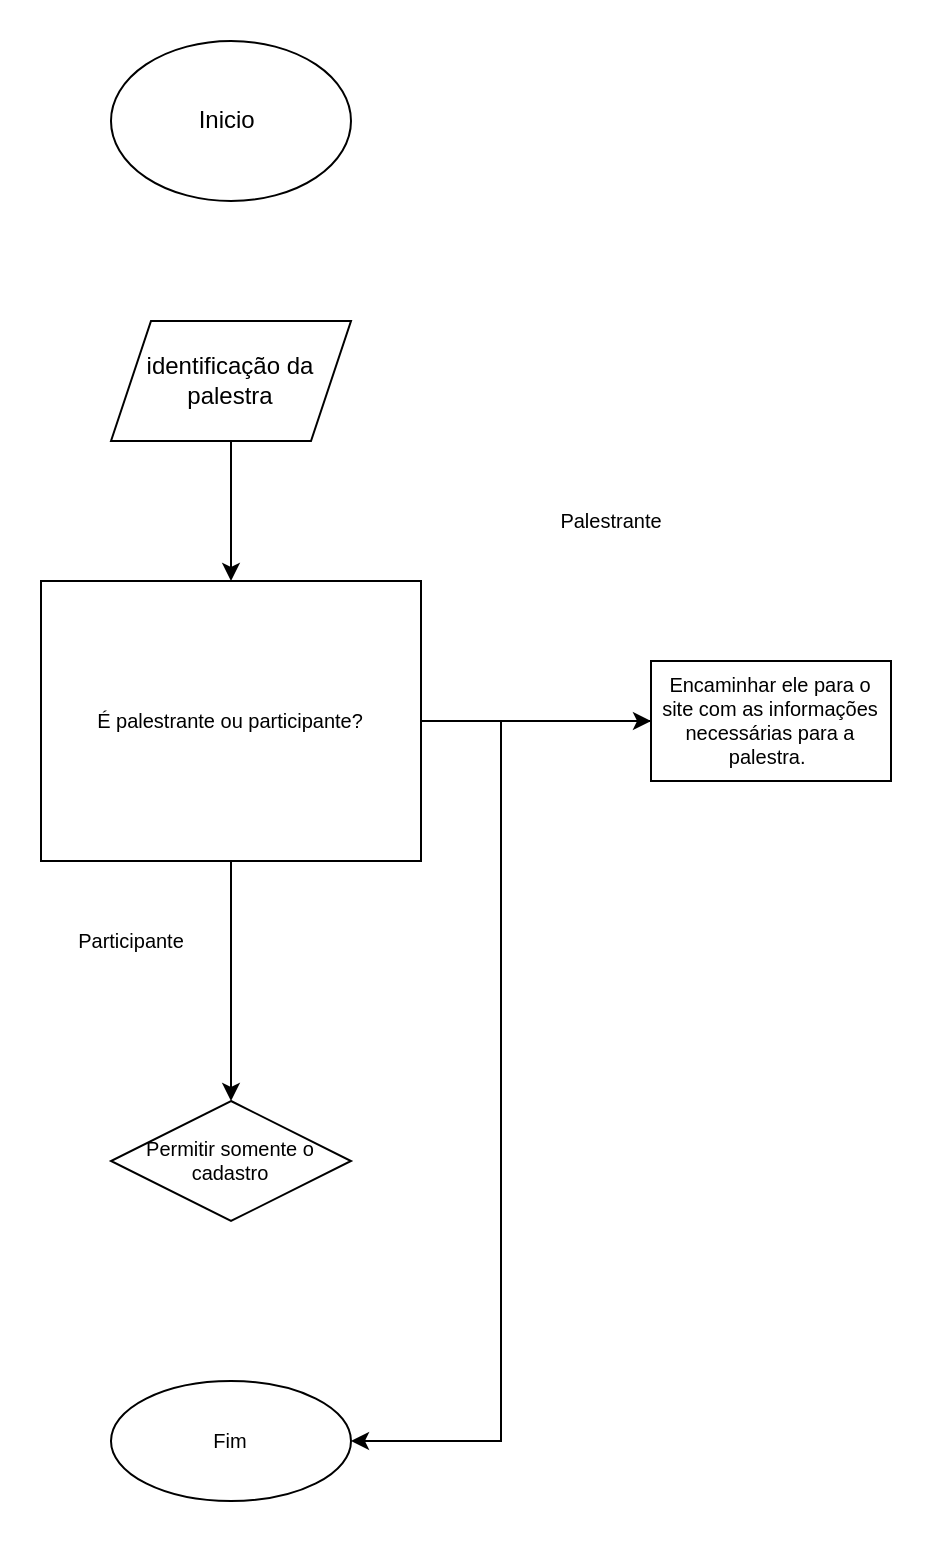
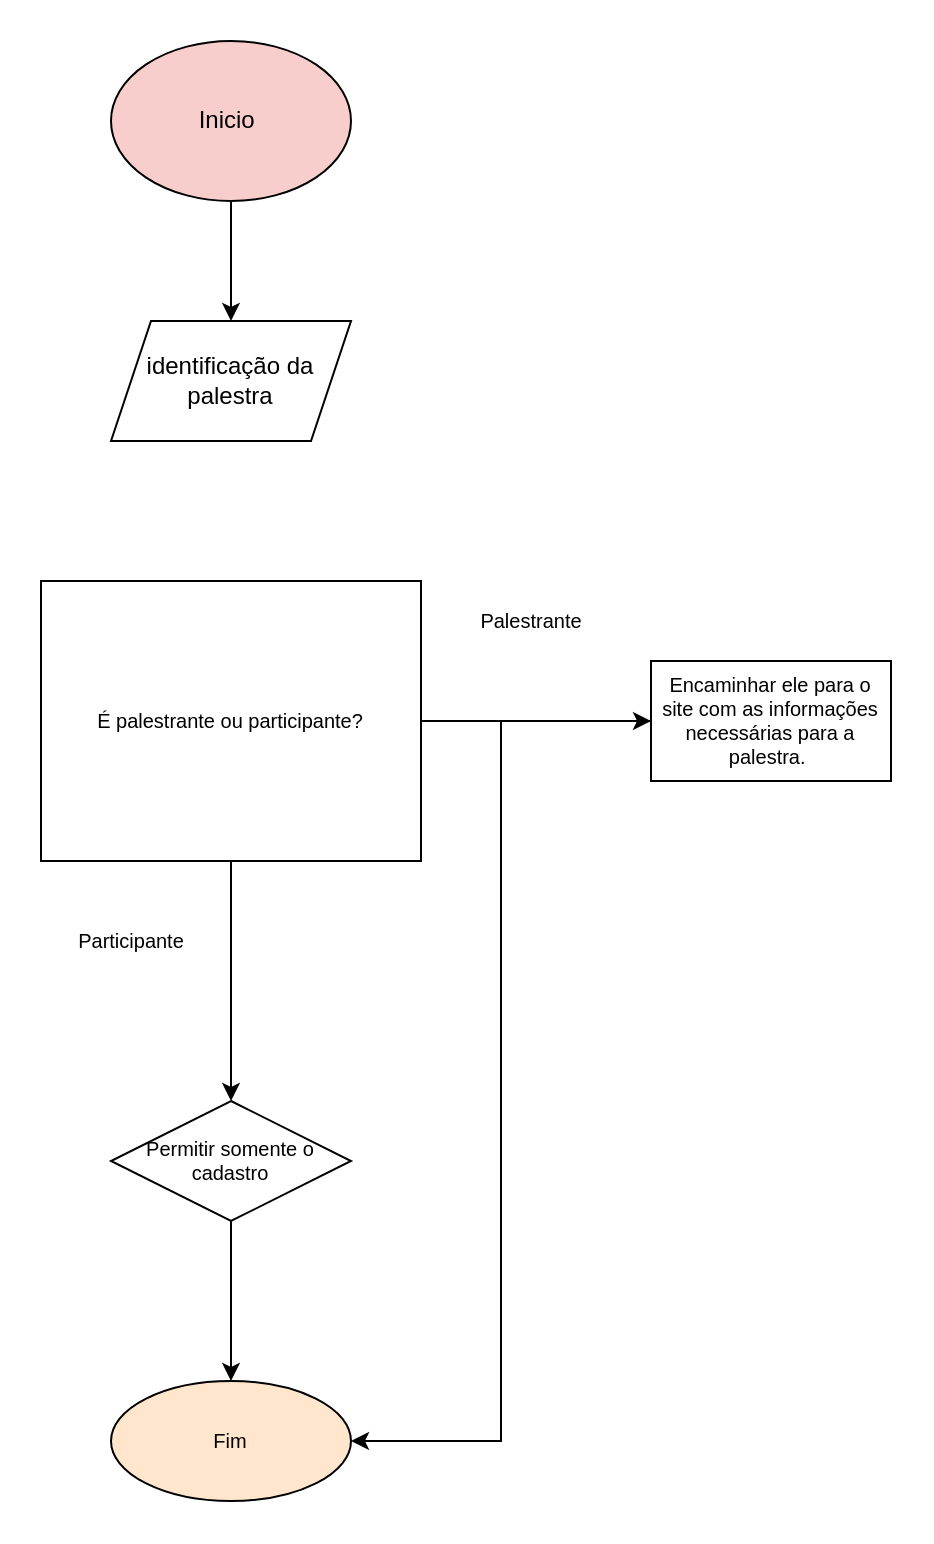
node "Inicio": fillcolor #ffffff -> #f8cecc
edge "Inicio" -> "identificação da palestra": added
edge "identificação da palestra" -> "É palestrante ou participante?": removed
node "Palestrante": moved (611, 521) -> (531, 621)
edge "Permitir somente o cadastro" -> "Fim": added
node "Fim": fillcolor #ffffff -> #ffe6cc
